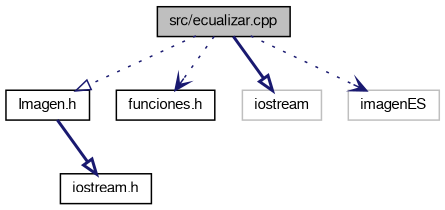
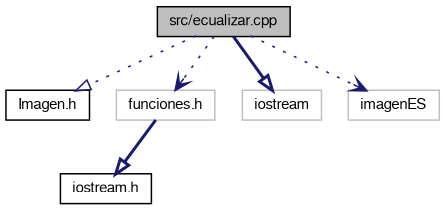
node "funciones.h": color black -> grey75
edge "Imagen.h" -> "iostream.h": now "funciones.h" -> "iostream.h"
